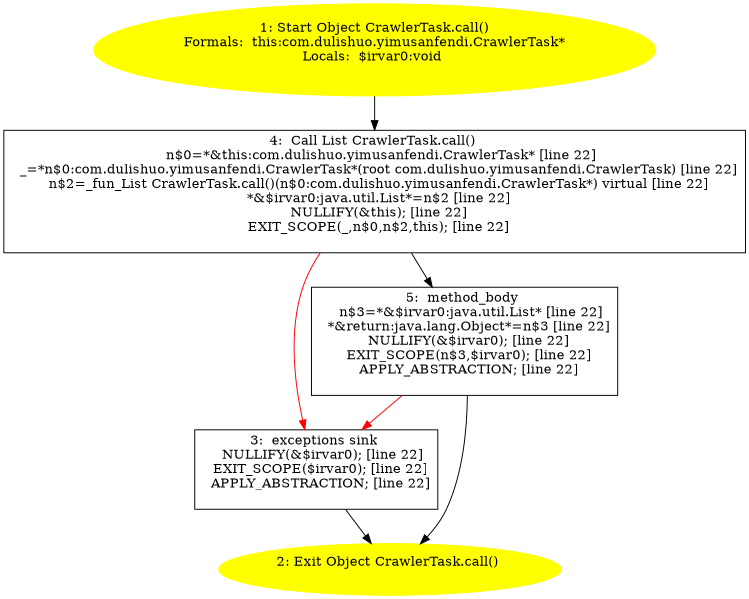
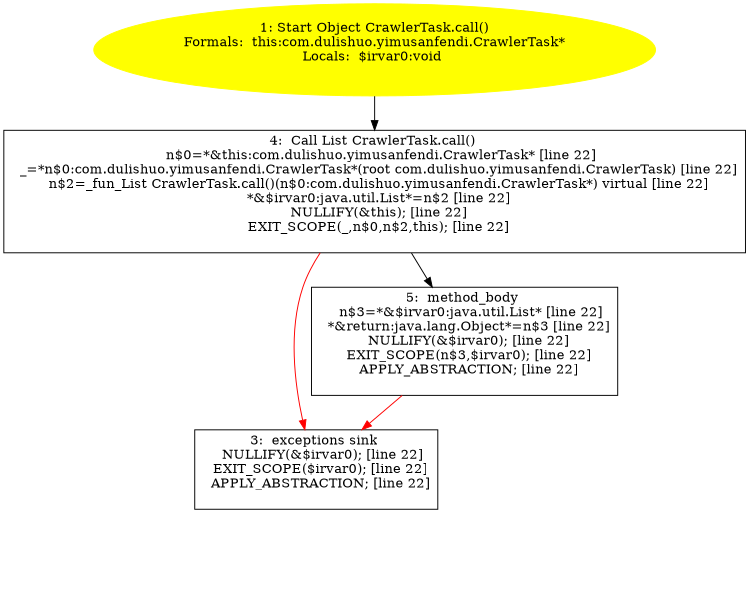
node "2: Exit Object CrawlerTask.call()": removed
